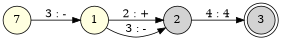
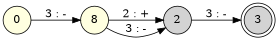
edge "2" -> "3": label "4 : 4" -> "3 : -"
node "7": label "7" -> "0"
node "1": label "1" -> "8"
